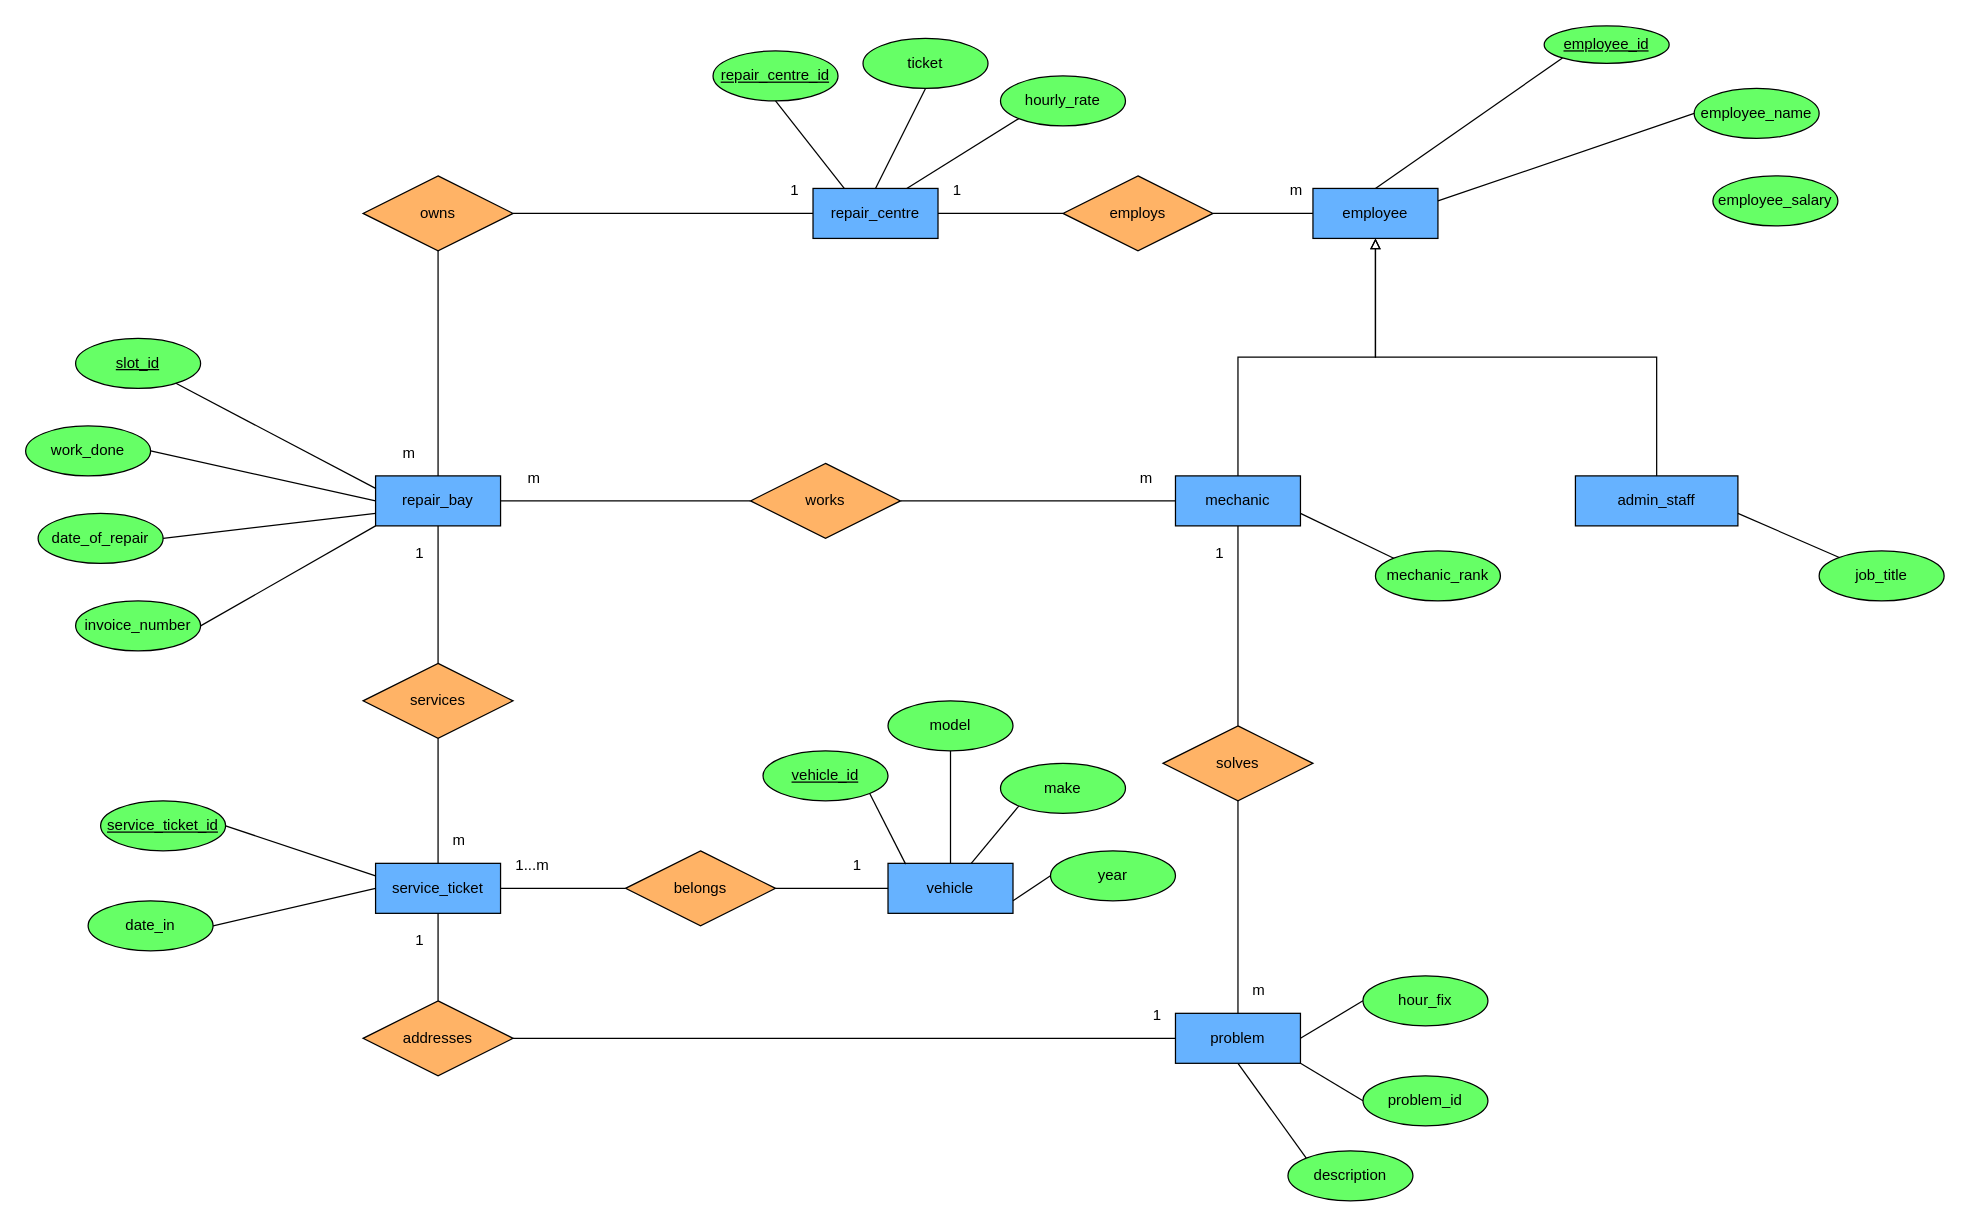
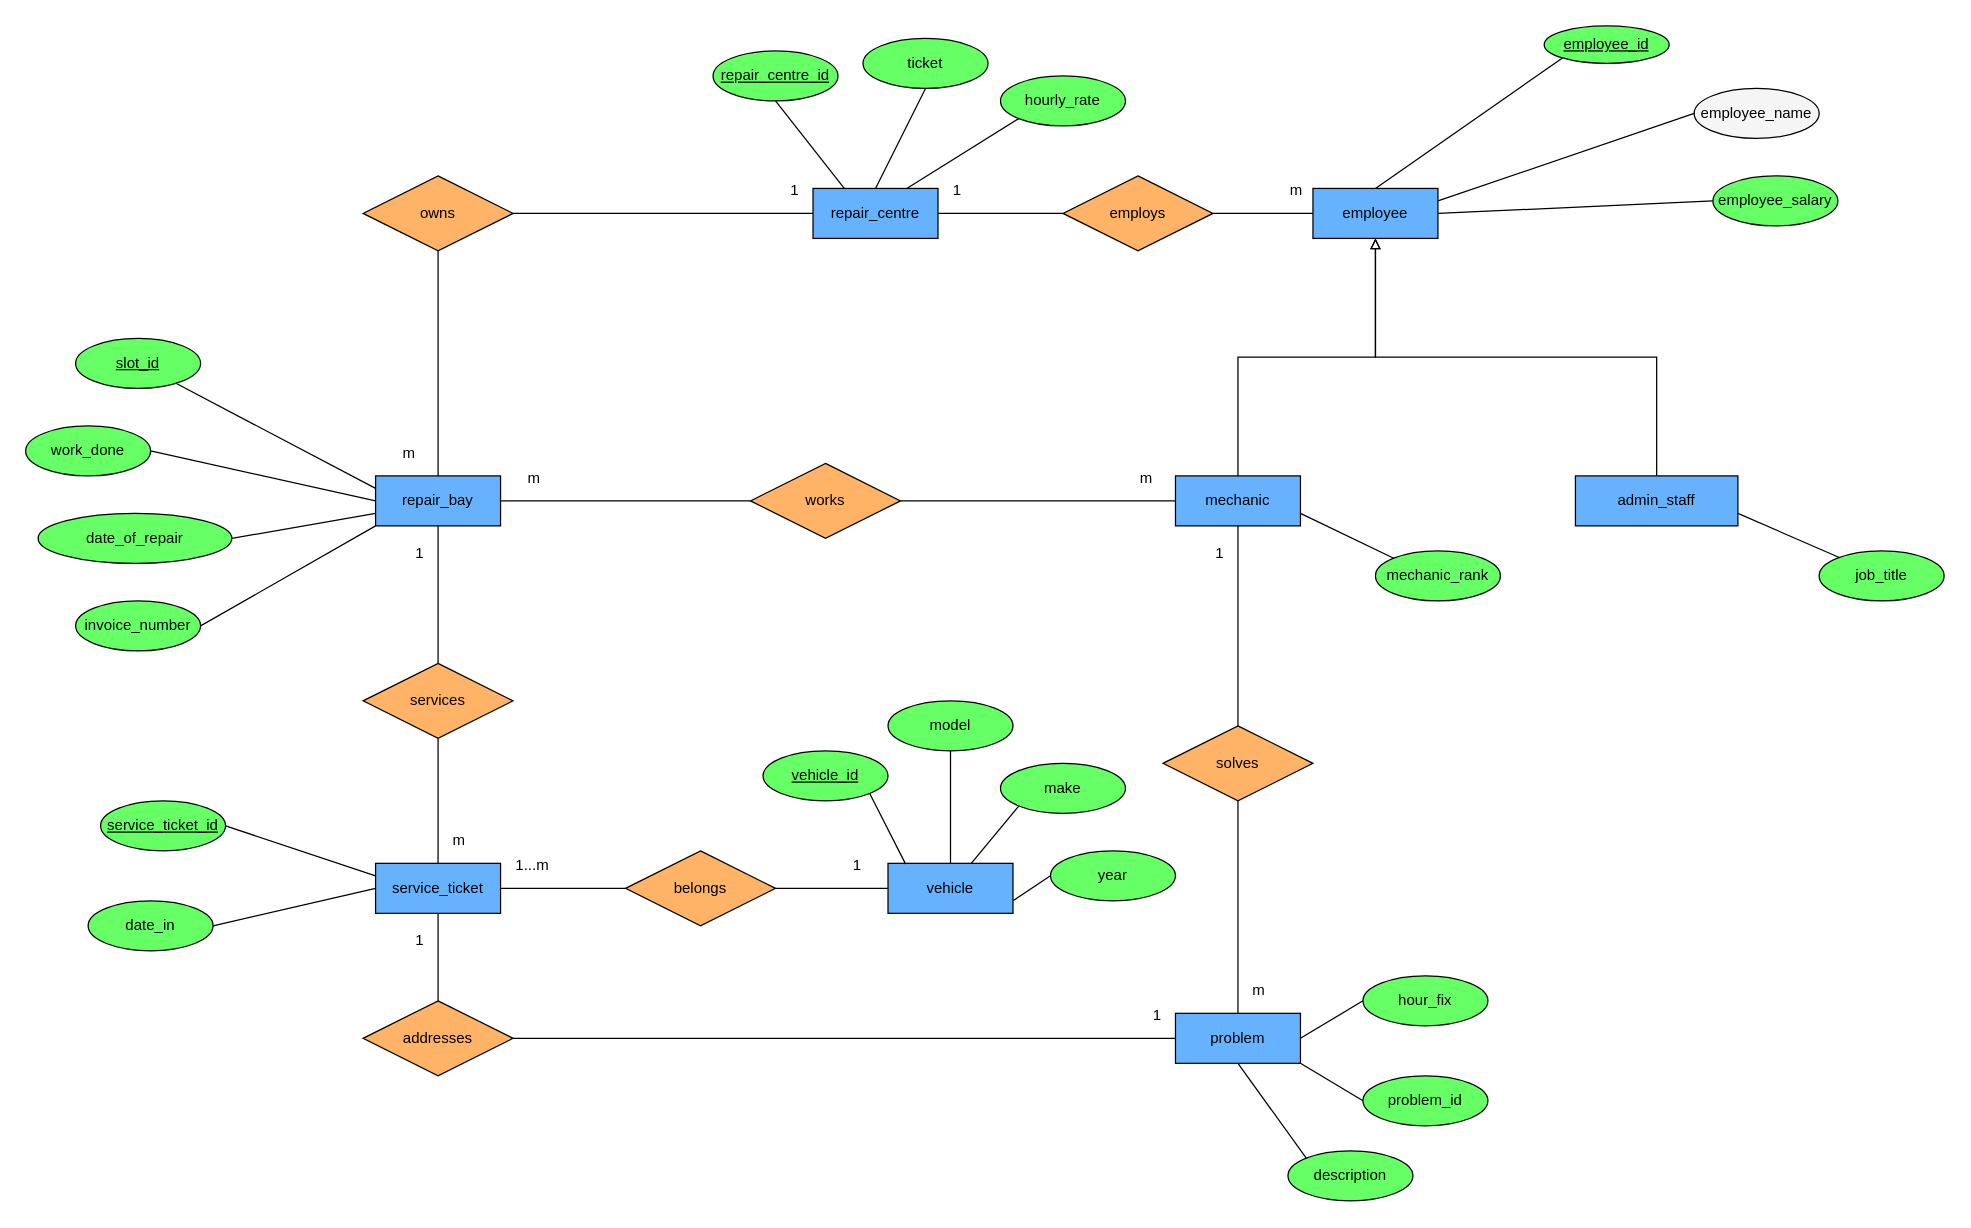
node "employee_name": fillcolor #66ff66 -> #f5f5f5
edge "employee_salary" -- "employee": added
node "date_of_repair": size 125x50 -> 194x50
